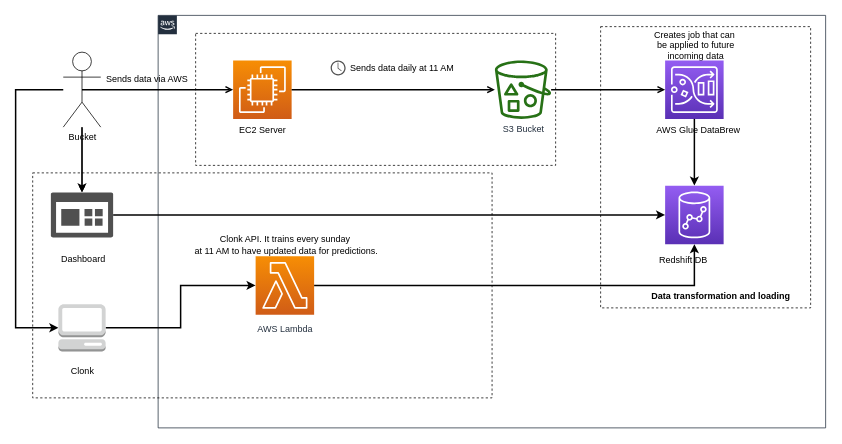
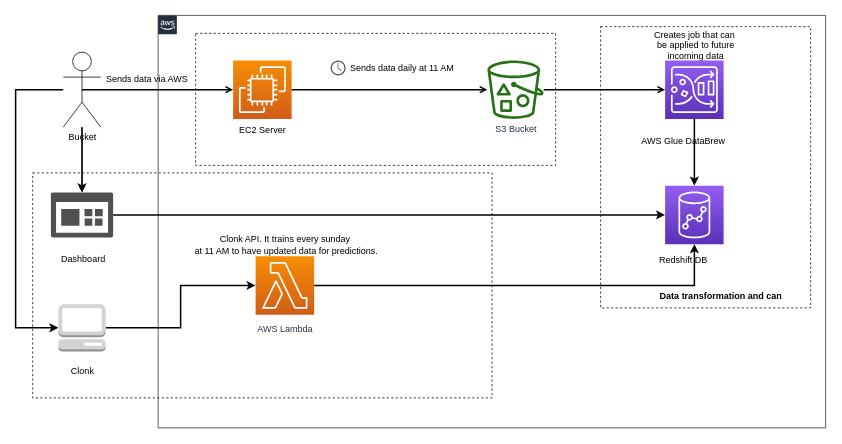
node "S3 Bucket": moved (523, 90) -> (515, 90)
node "AWS Glue DataBrew": moved (698, 130) -> (683, 141)
node "Data transformation and loading": label "Data transformation and loading" -> "Data transformation and can"
